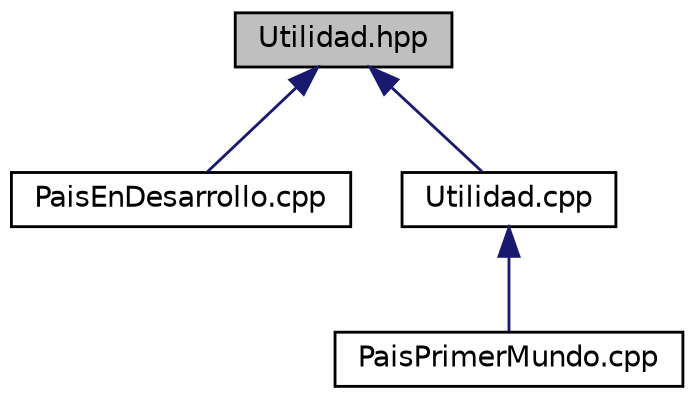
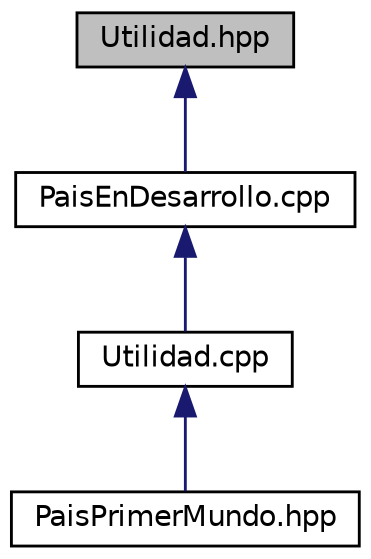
edge "Utilidad.cpp" -> "Utilidad.hpp": now "Utilidad.cpp" -> "PaisEnDesarrollo.cpp"
node "PaisPrimerMundo.cpp": label "PaisPrimerMundo.cpp" -> "PaisPrimerMundo.hpp"
